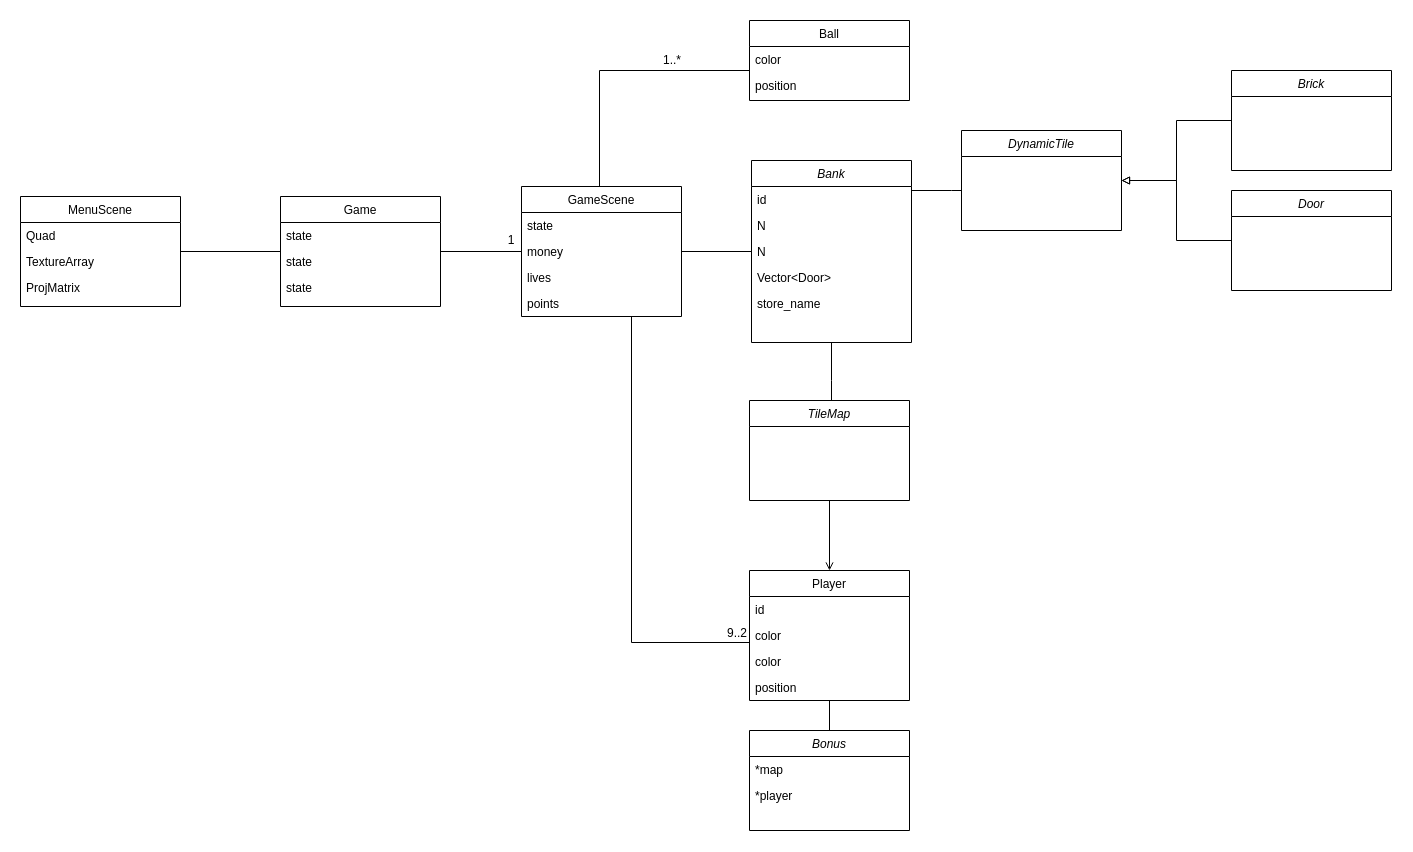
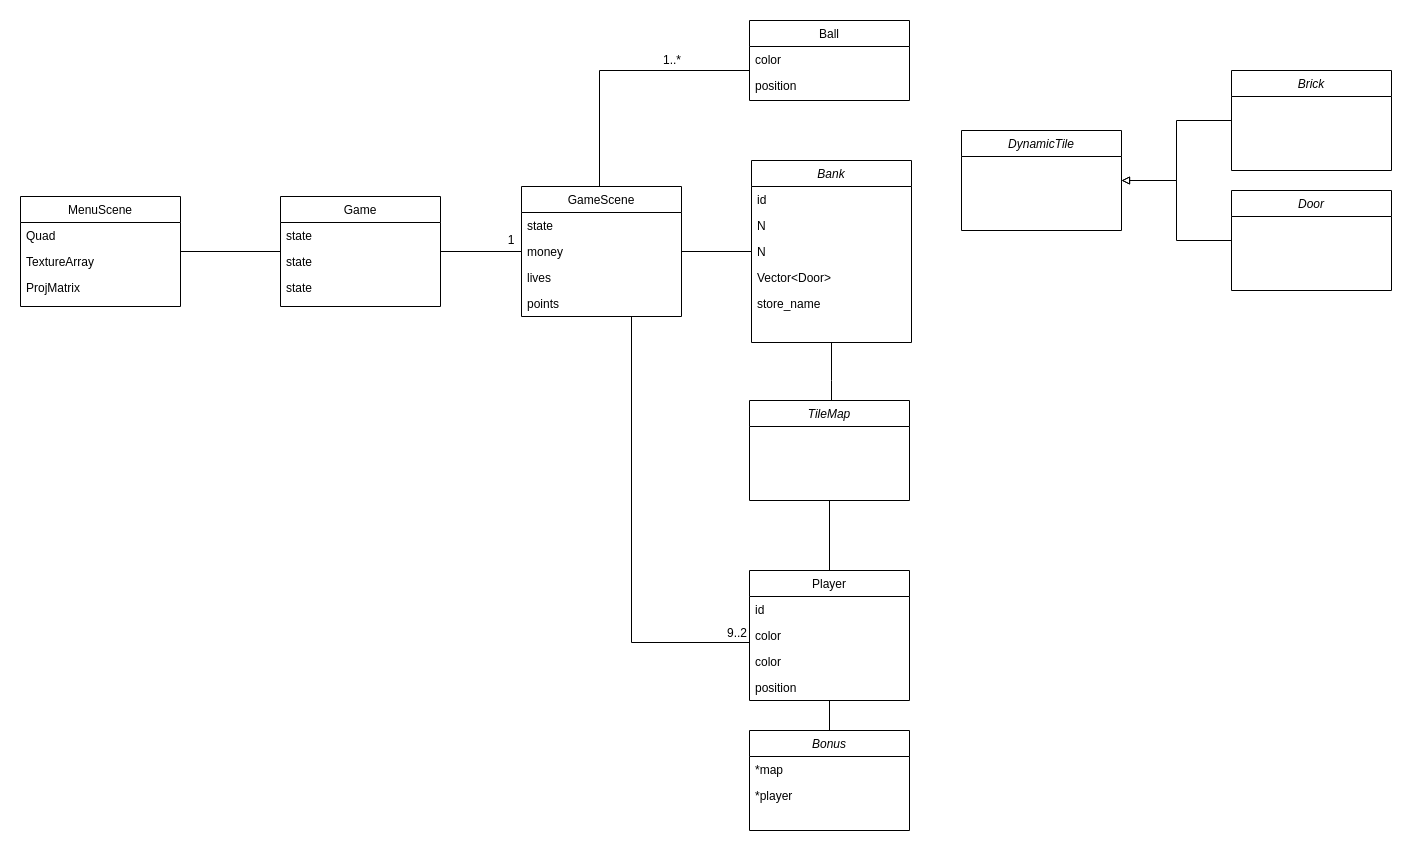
edge "DynamicTile" -- "Bank": removed
edge "TileMap" -> "Player": arrowhead open -> none
